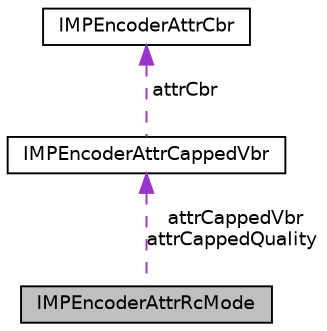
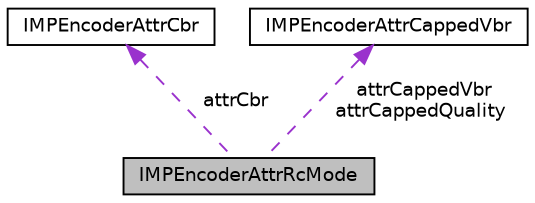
edge "IMPEncoderAttrCappedVbr" -> "IMPEncoderAttrCbr": now "IMPEncoderAttrRcMode" -> "IMPEncoderAttrCbr"
